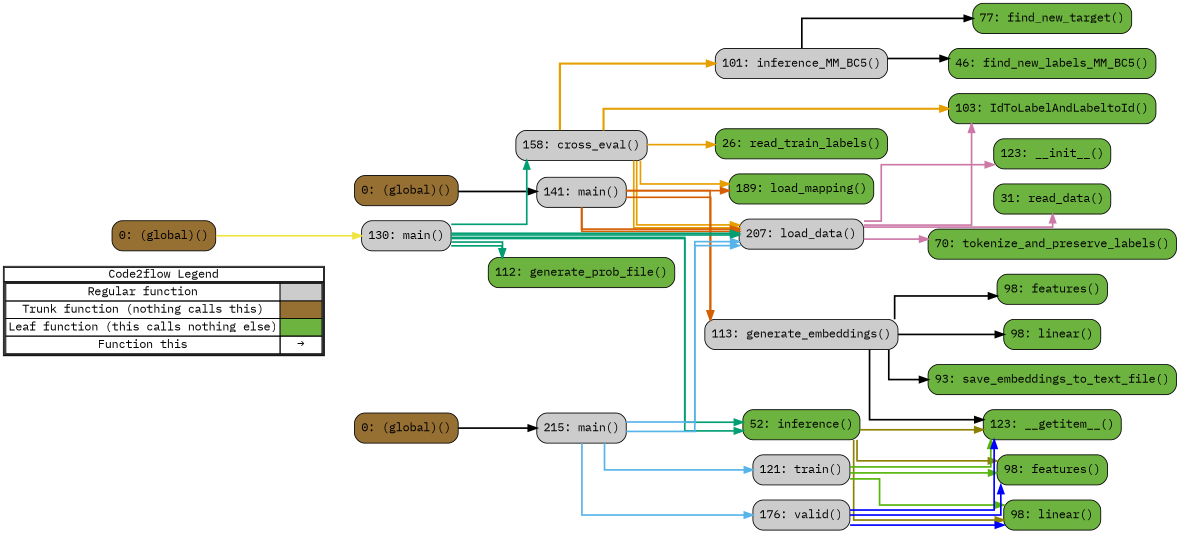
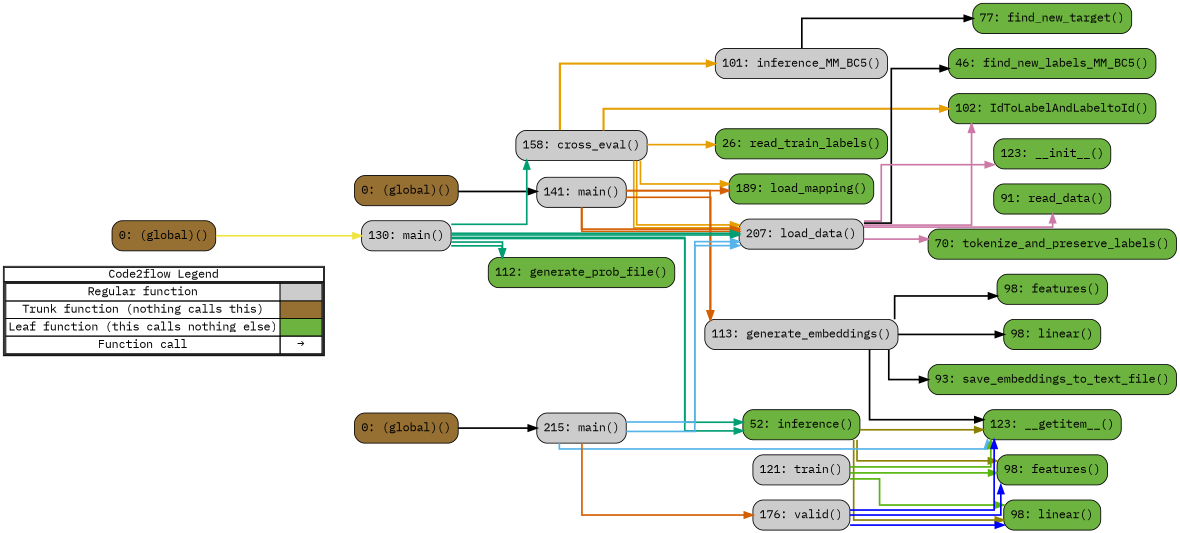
edge "101: inference_MM_BC5()" -> "46: find_new_labels_MM_BC5()": now "207: load_data()" -> "46: find_new_labels_MM_BC5()"
node "103: IdToLabelAndLabeltoId()": label "103: IdToLabelAndLabeltoId()" -> "102: IdToLabelAndLabeltoId()"
node "31: read_data()": label "31: read_data()" -> "91: read_data()"
node "Code2flow Legend": text "Function this" -> "Function call"
edge "215: main()" -> "121: train()": now "215: main()" -> "123: __getitem__()"
edge "215: main()" -> "176: valid()": color #56b4e9 -> #d55e00
